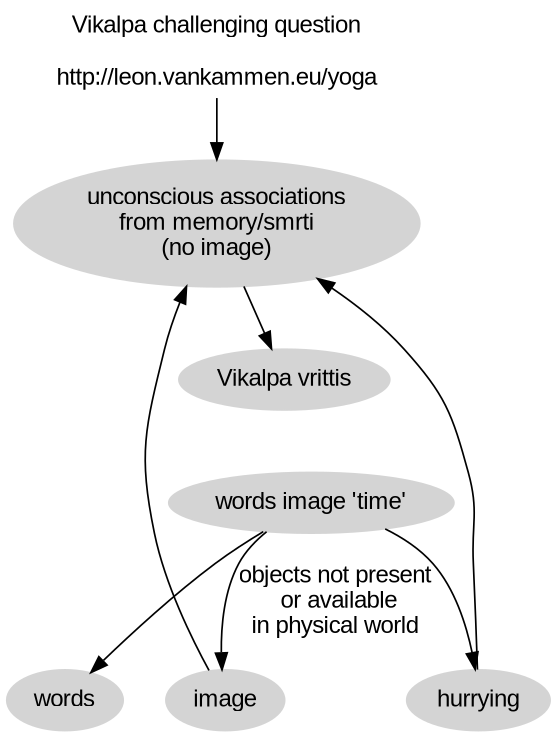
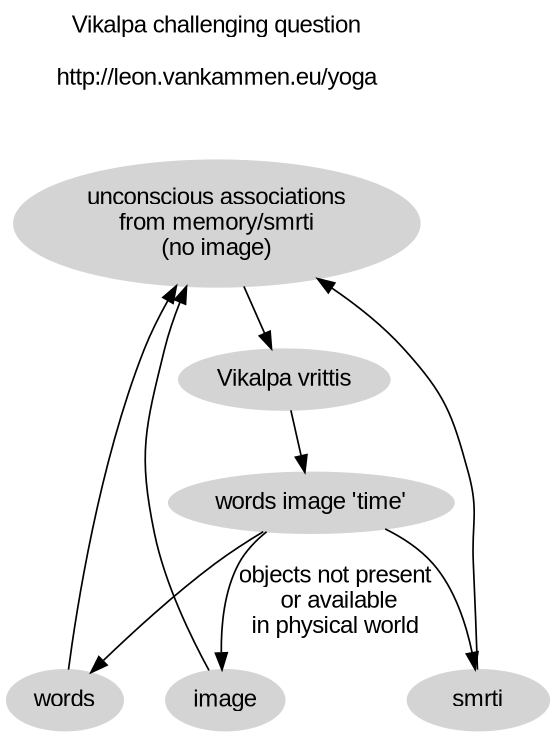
edge "Vikalpa challenging question http://leon.vankammen.eu/yoga" -> "unconscious associations from memory/smrti (no image)": now "words" -> "unconscious associations from memory/smrti (no image)"
edge "Vikalpa vrittis" -> "words image 'time'": added
node "hurrying": label "hurrying" -> "smrti"
